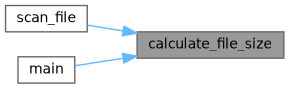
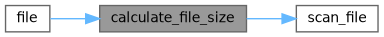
edge "scan_file" -> "calculate_file_size": reversed
node "main": label "main" -> "file"
